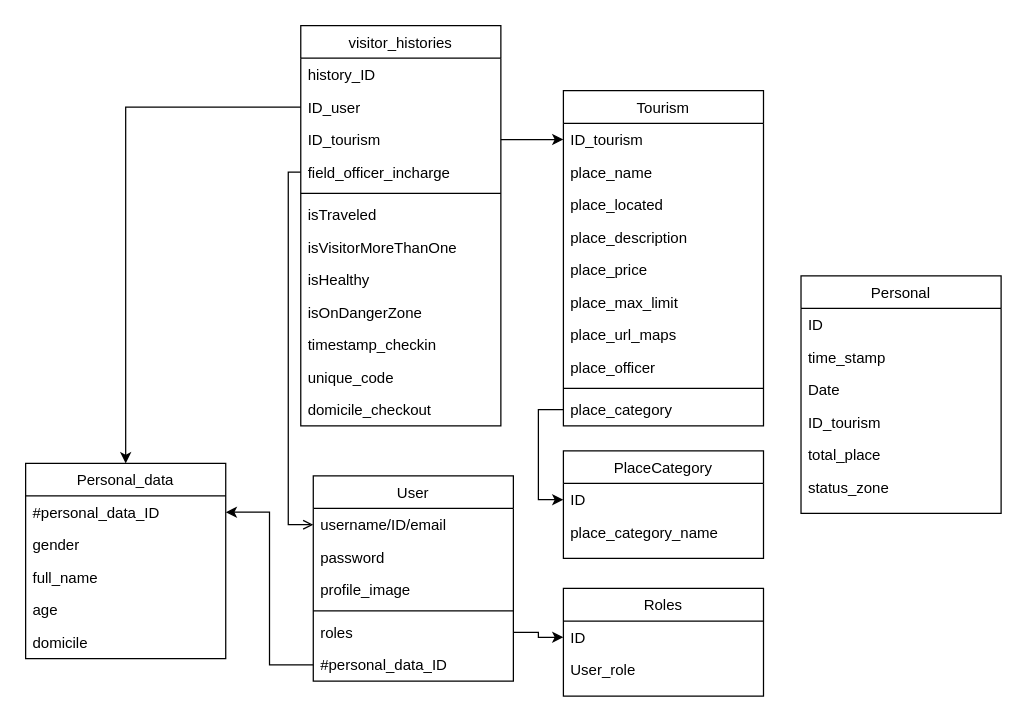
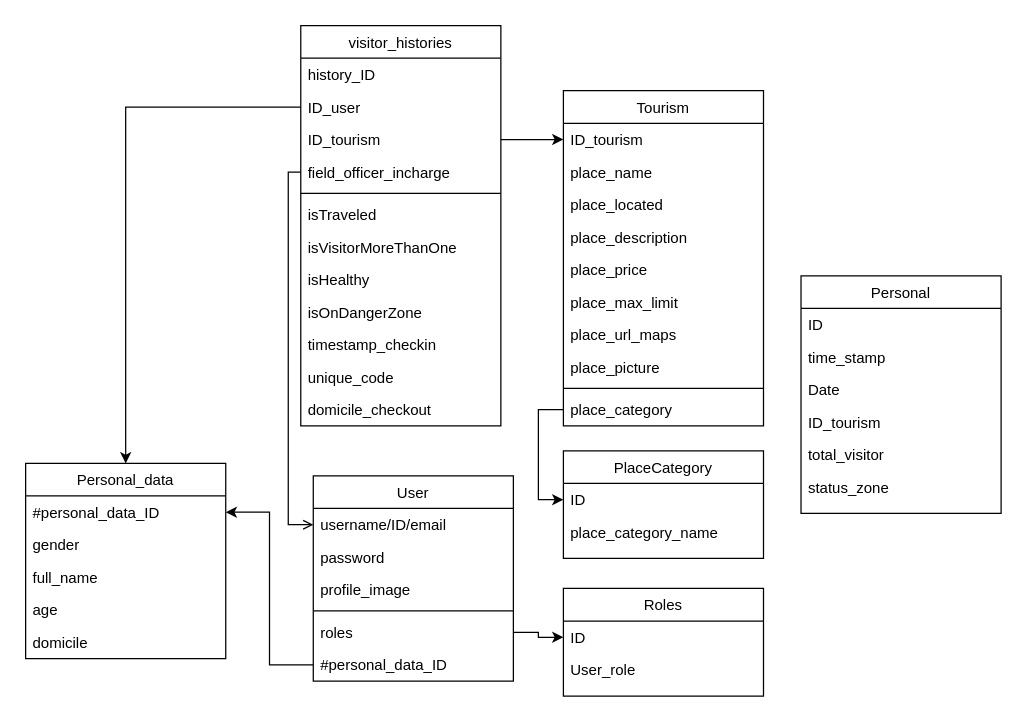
node "place_officer": label "place_officer" -> "place_picture"
node "total_place": label "total_place" -> "total_visitor"
